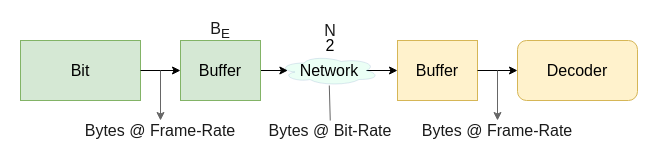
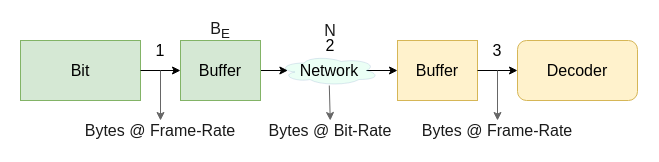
node "1": added
node "3": added
edge "Network" -- "Bytes @ Bit-Rate": arrowhead none -> classic
